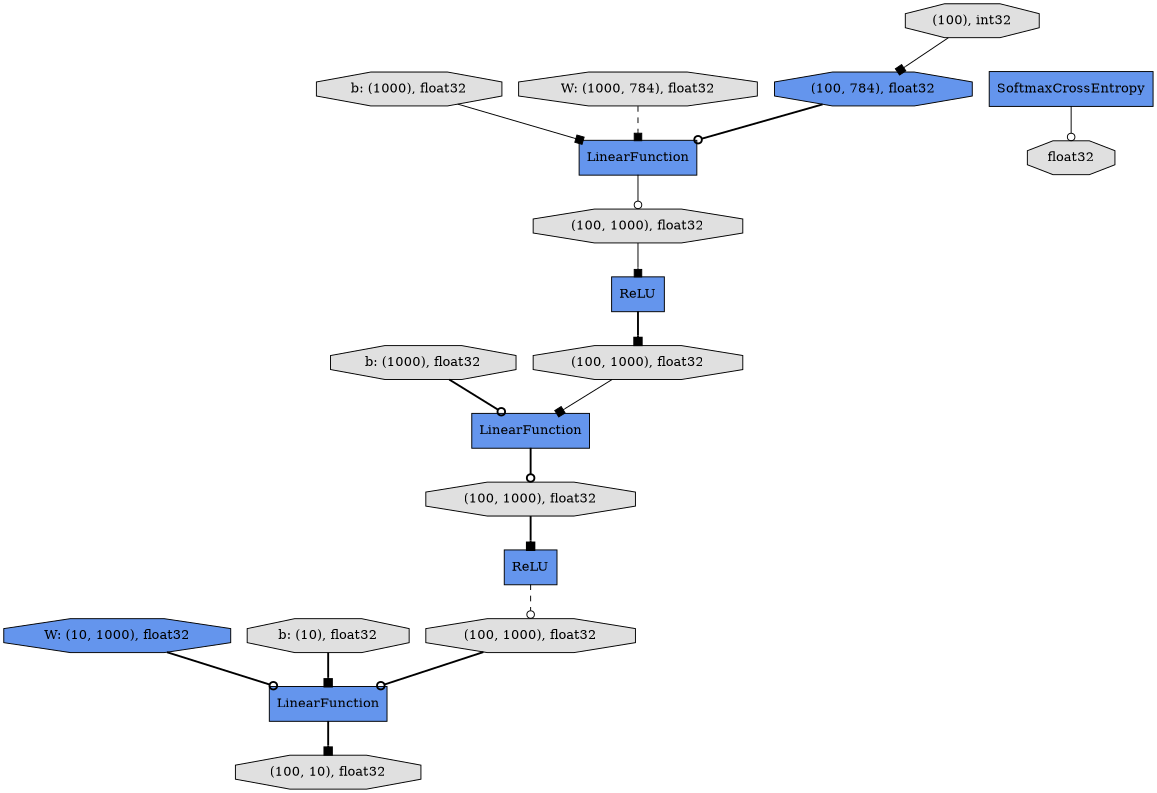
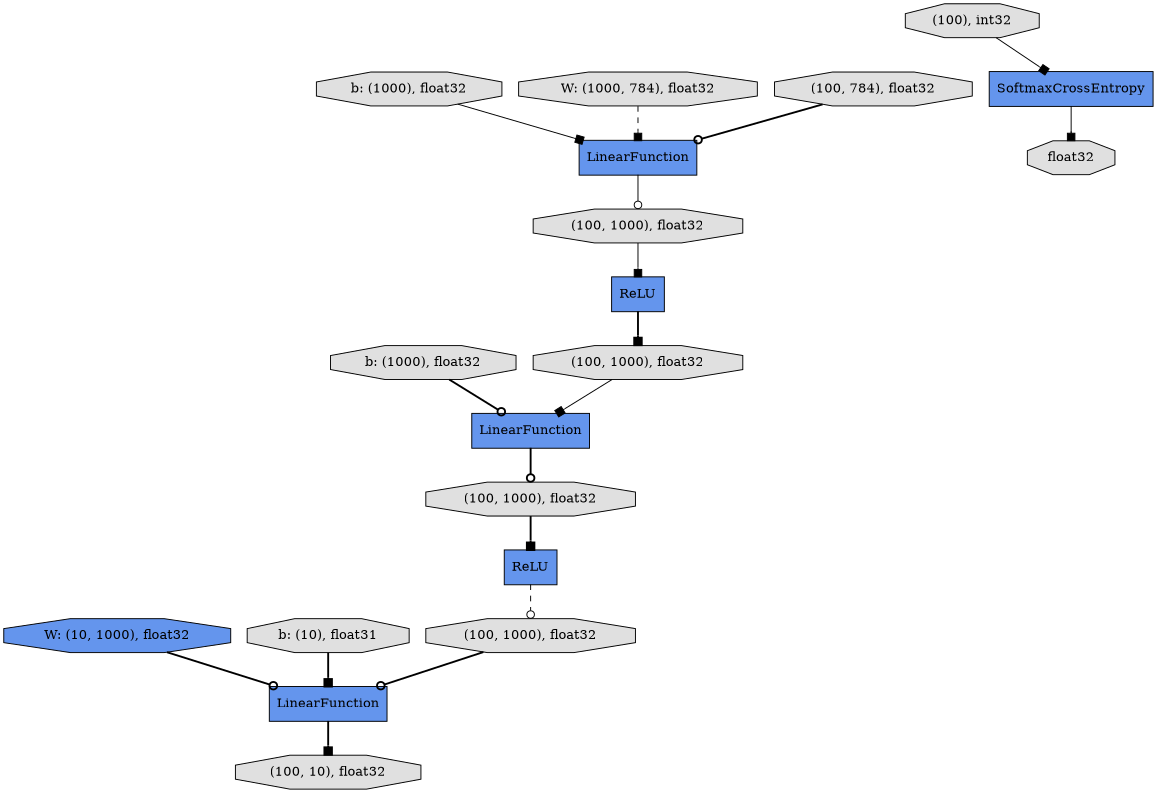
edge "(100), int32" -> "(100, 784), float32": now "(100), int32" -> "SoftmaxCrossEntropy"
node "(100, 784), float32": fillcolor #6495ed -> #e0e0e0
edge "SoftmaxCrossEntropy" -> "float32": arrowhead odot -> box
node "b: (10), float32": label "b: (10), float32" -> "b: (10), float31"
